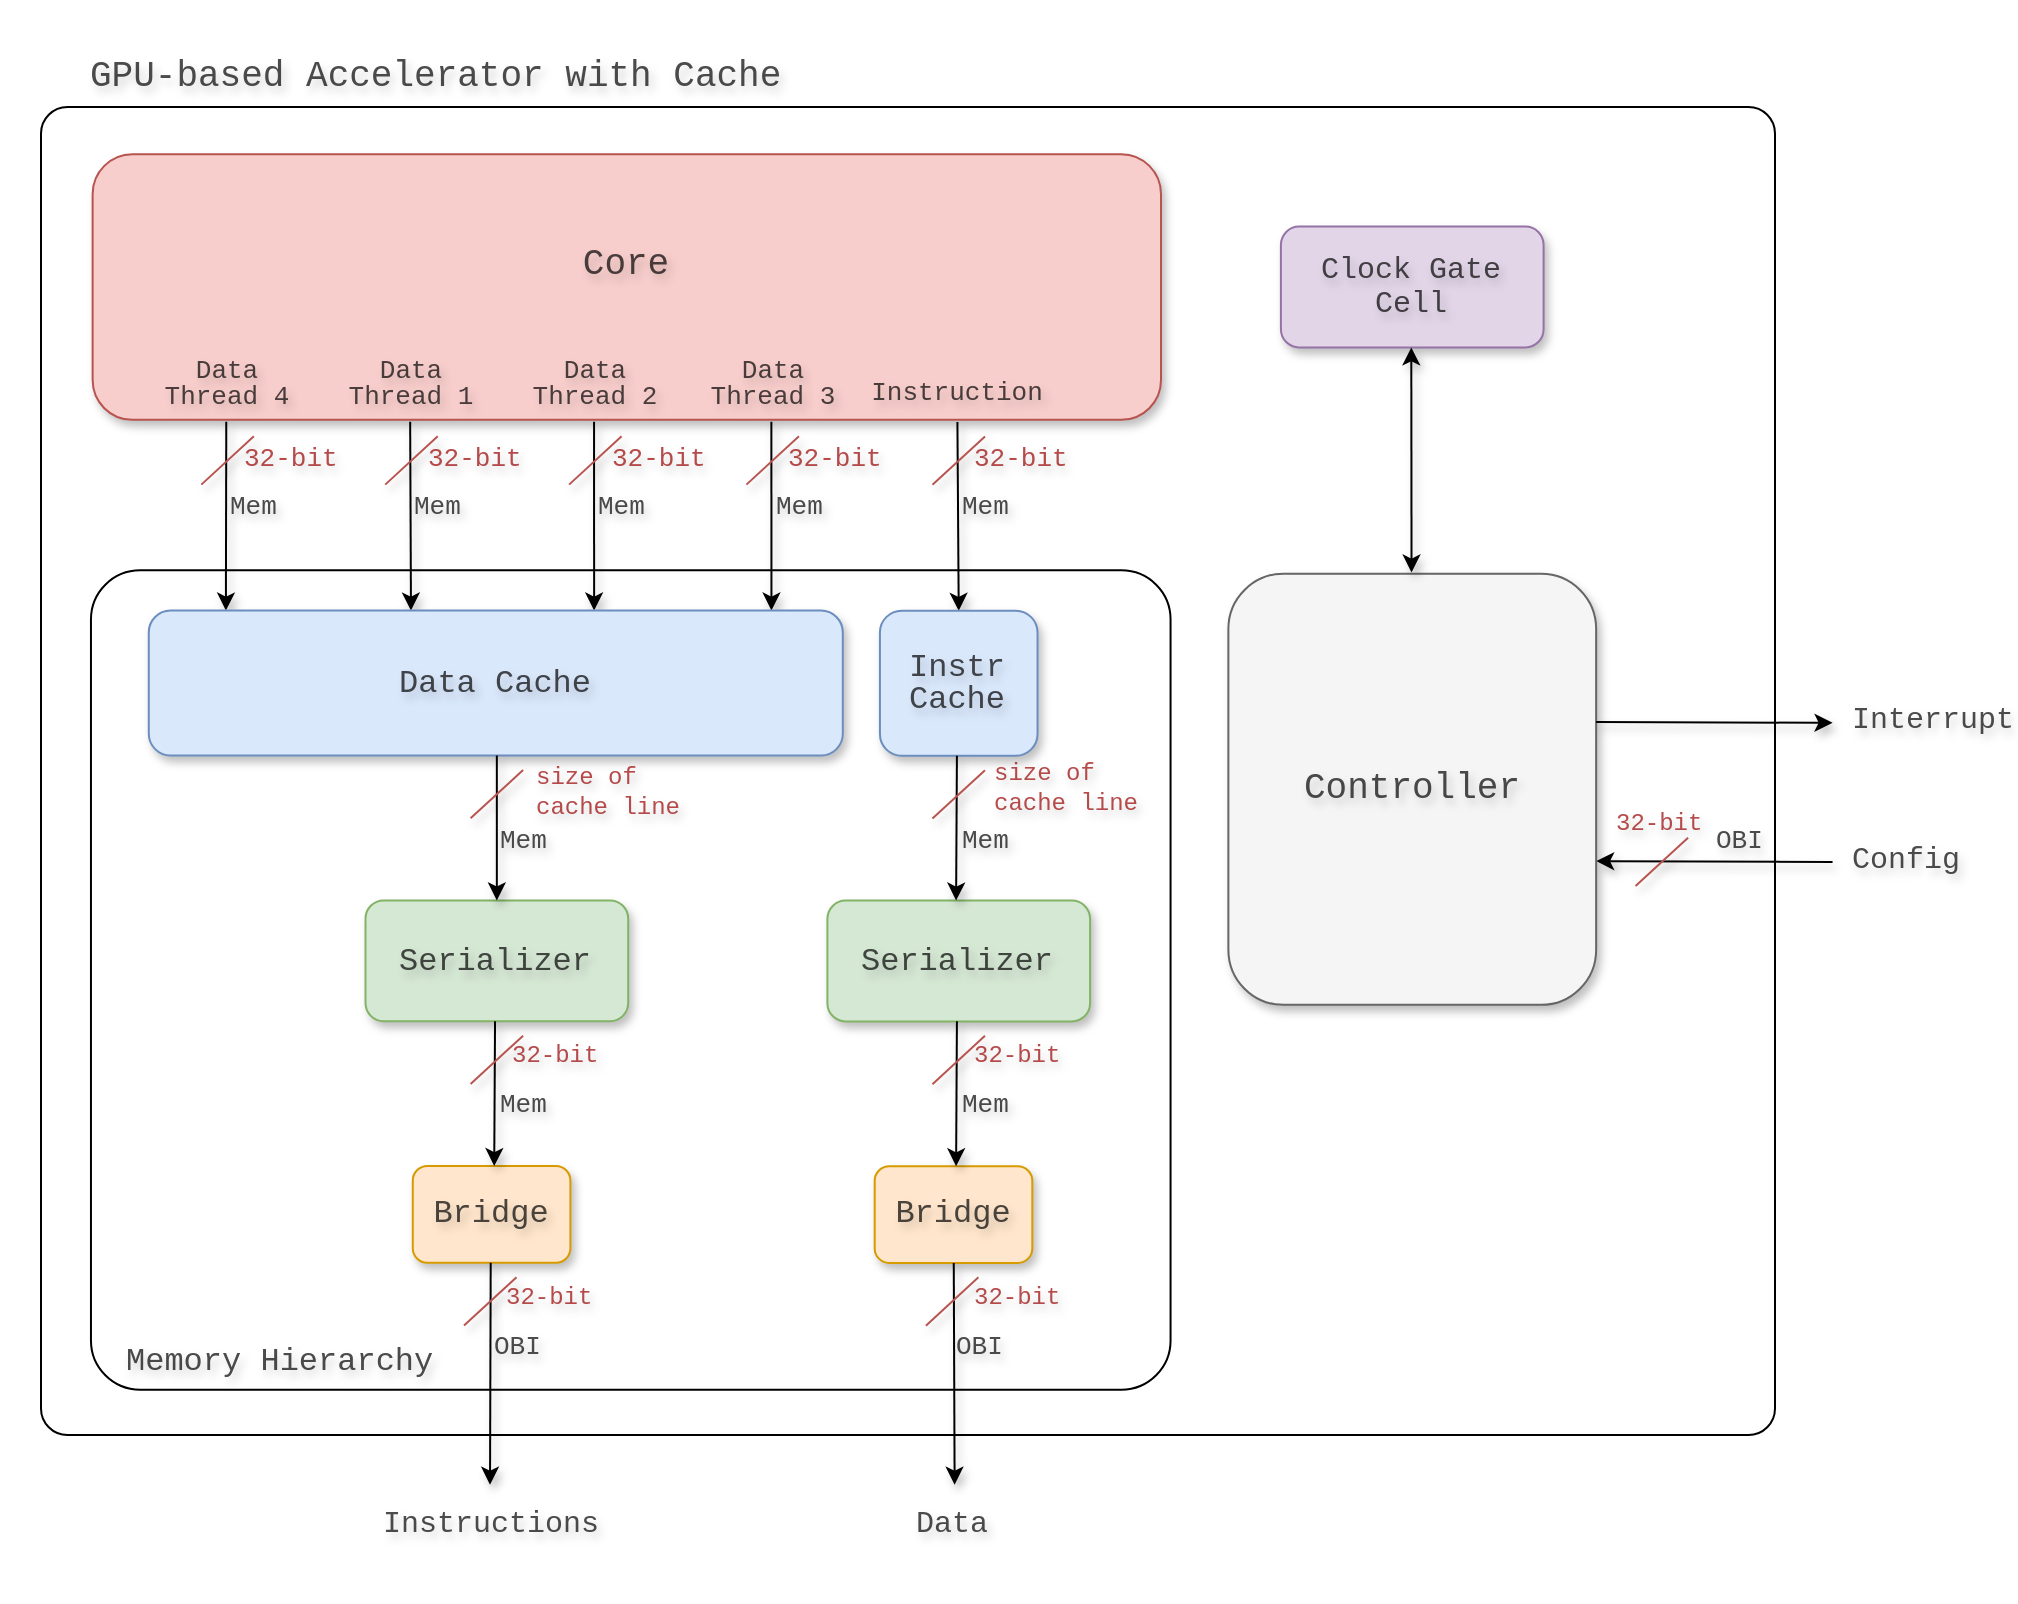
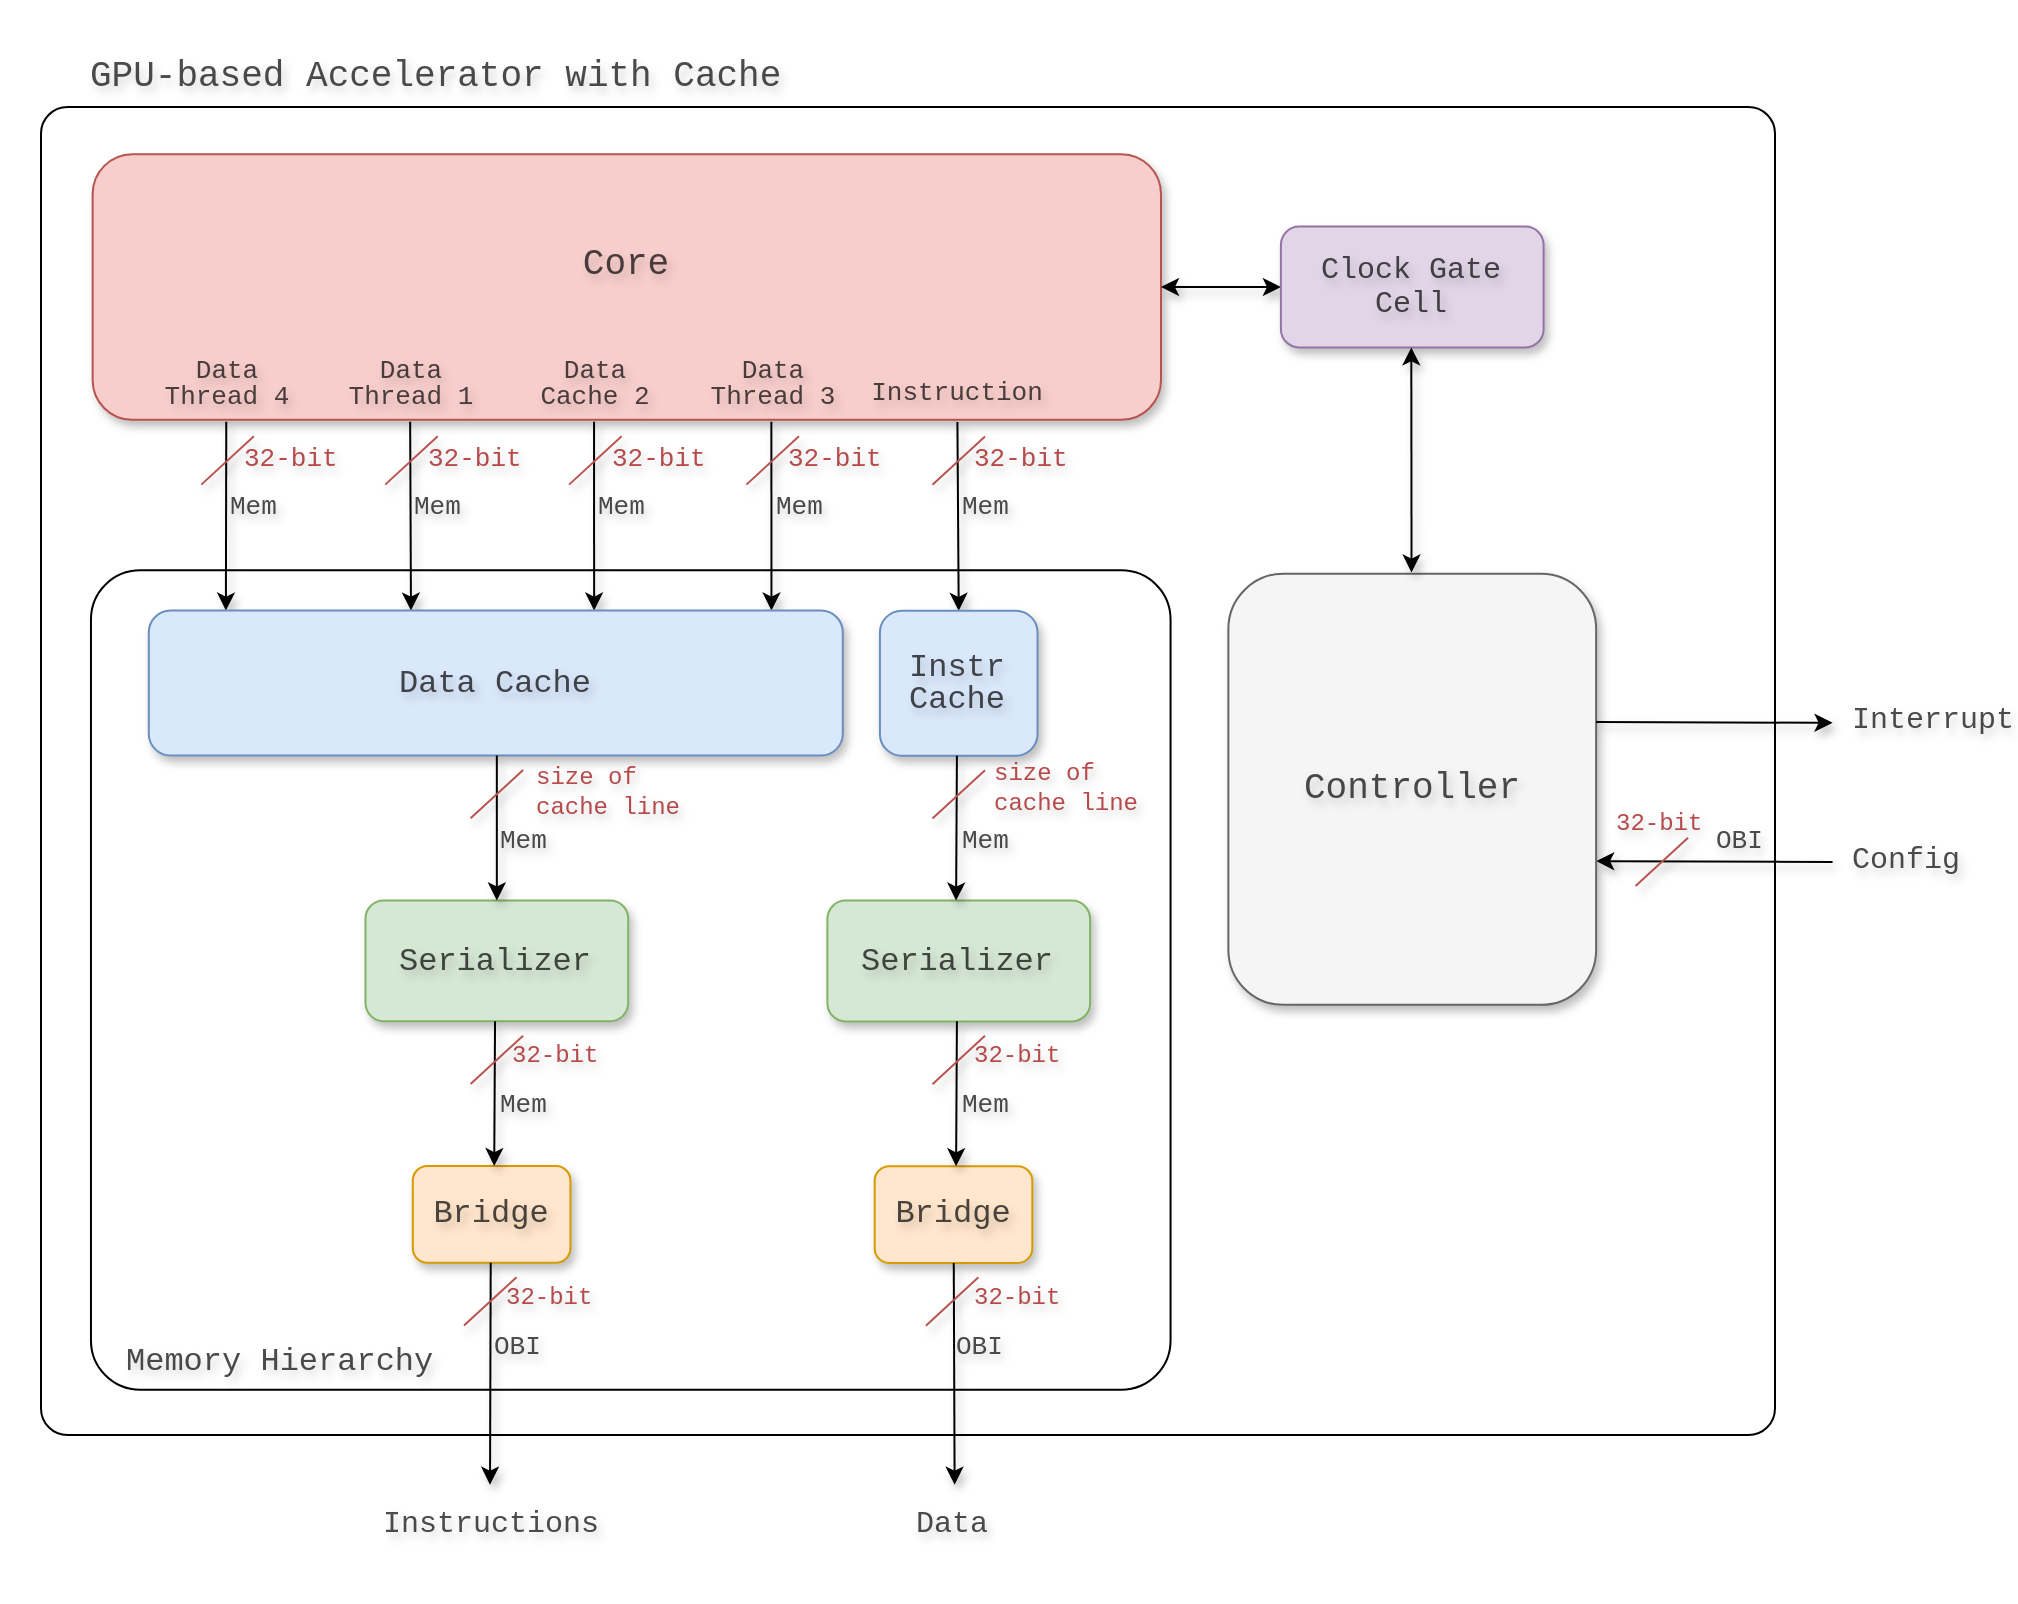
edge "Clock Gate Cell" -- "Core": added
node "Data Thread 2": label "Data Thread 2" -> "Data Cache 2"
